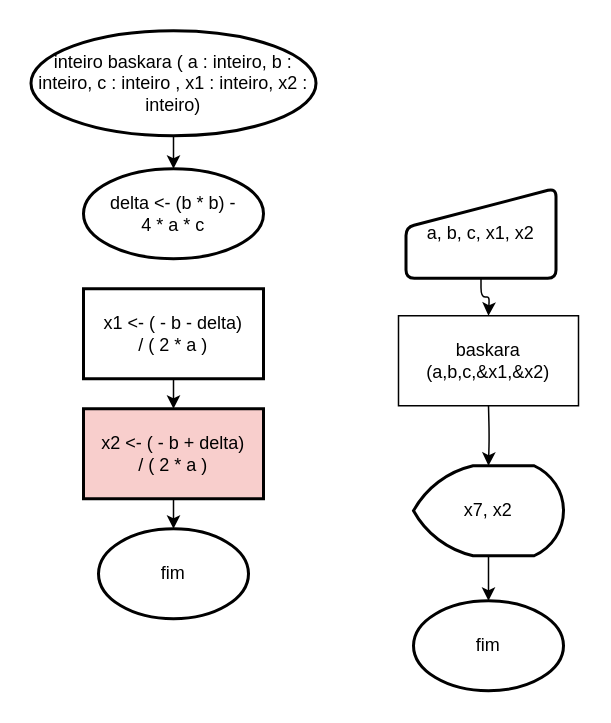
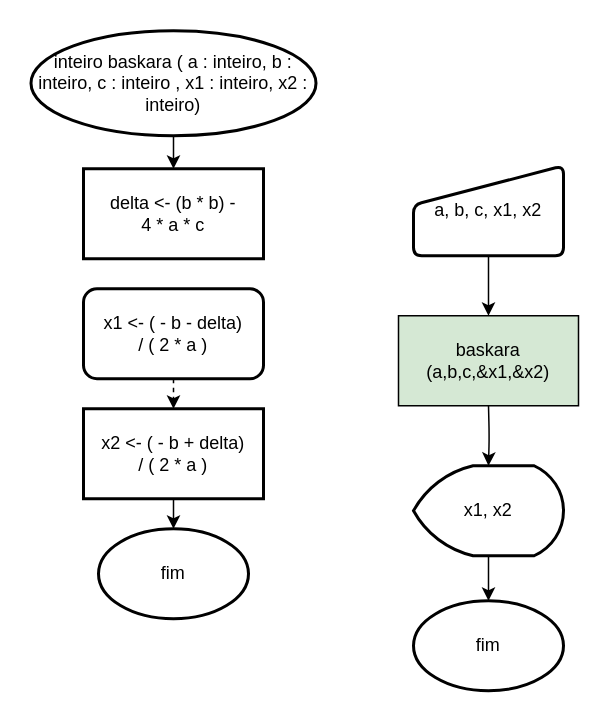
node "delta <- (b * b) - 4 * a * c": shape ellipse -> rectangle
node "a, b, c, x1, x2": moved (481, 233) -> (488, 211)
node "x1 <- ( - b - delta) / ( 2 * a )": shape rectangle -> rounded rectangle
node "baskara (a,b,c,&x1,&x2)": fillcolor #ffffff -> #d5e8d4
edge "x1 <- ( - b - delta) / ( 2 * a )" -> "x2 <- ( - b + delta) / ( 2 * a )": style solid -> dashed
node "x2 <- ( - b + delta) / ( 2 * a )": fillcolor #f8cecc -> #ffffff
node "x7, x2": label "x7, x2" -> "x1, x2"
